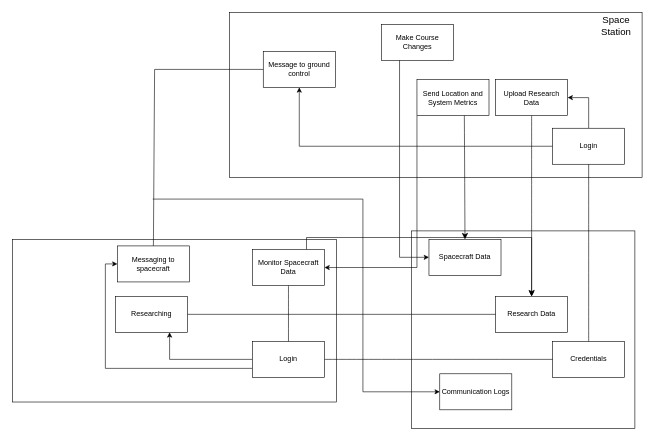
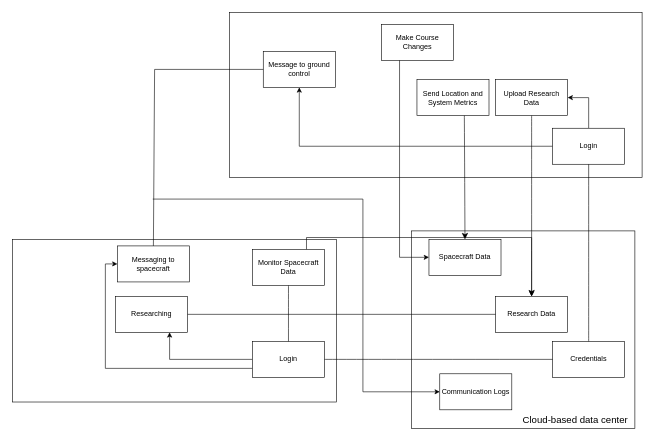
node "Space Station": removed
edge "Send Location and System Metrics" -> "Monitor Spacecraft Data": removed
node "Cloud-based data center": added
